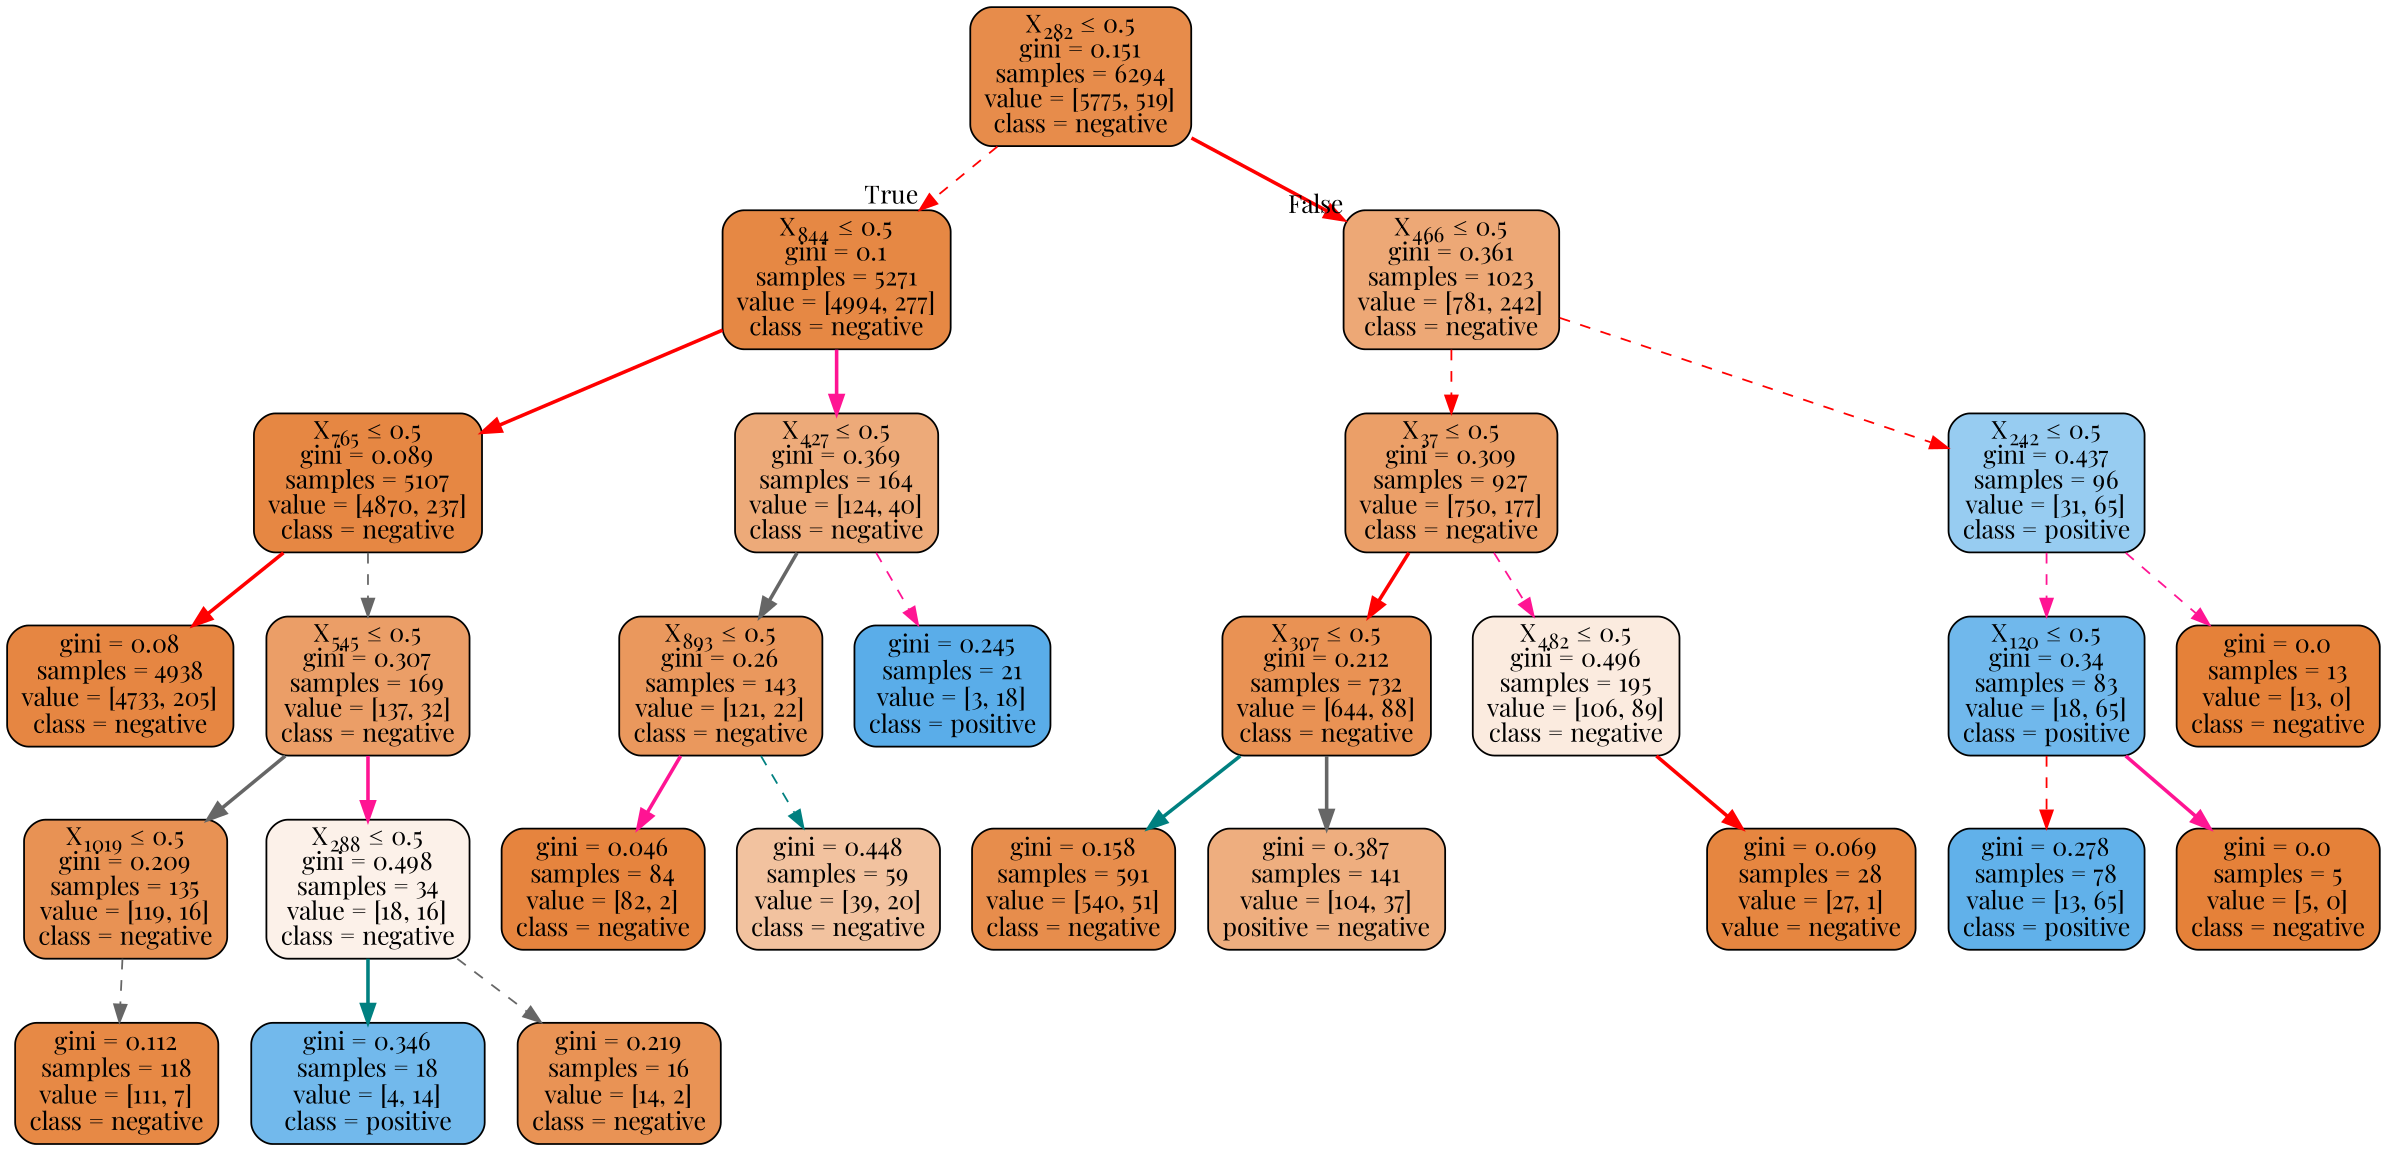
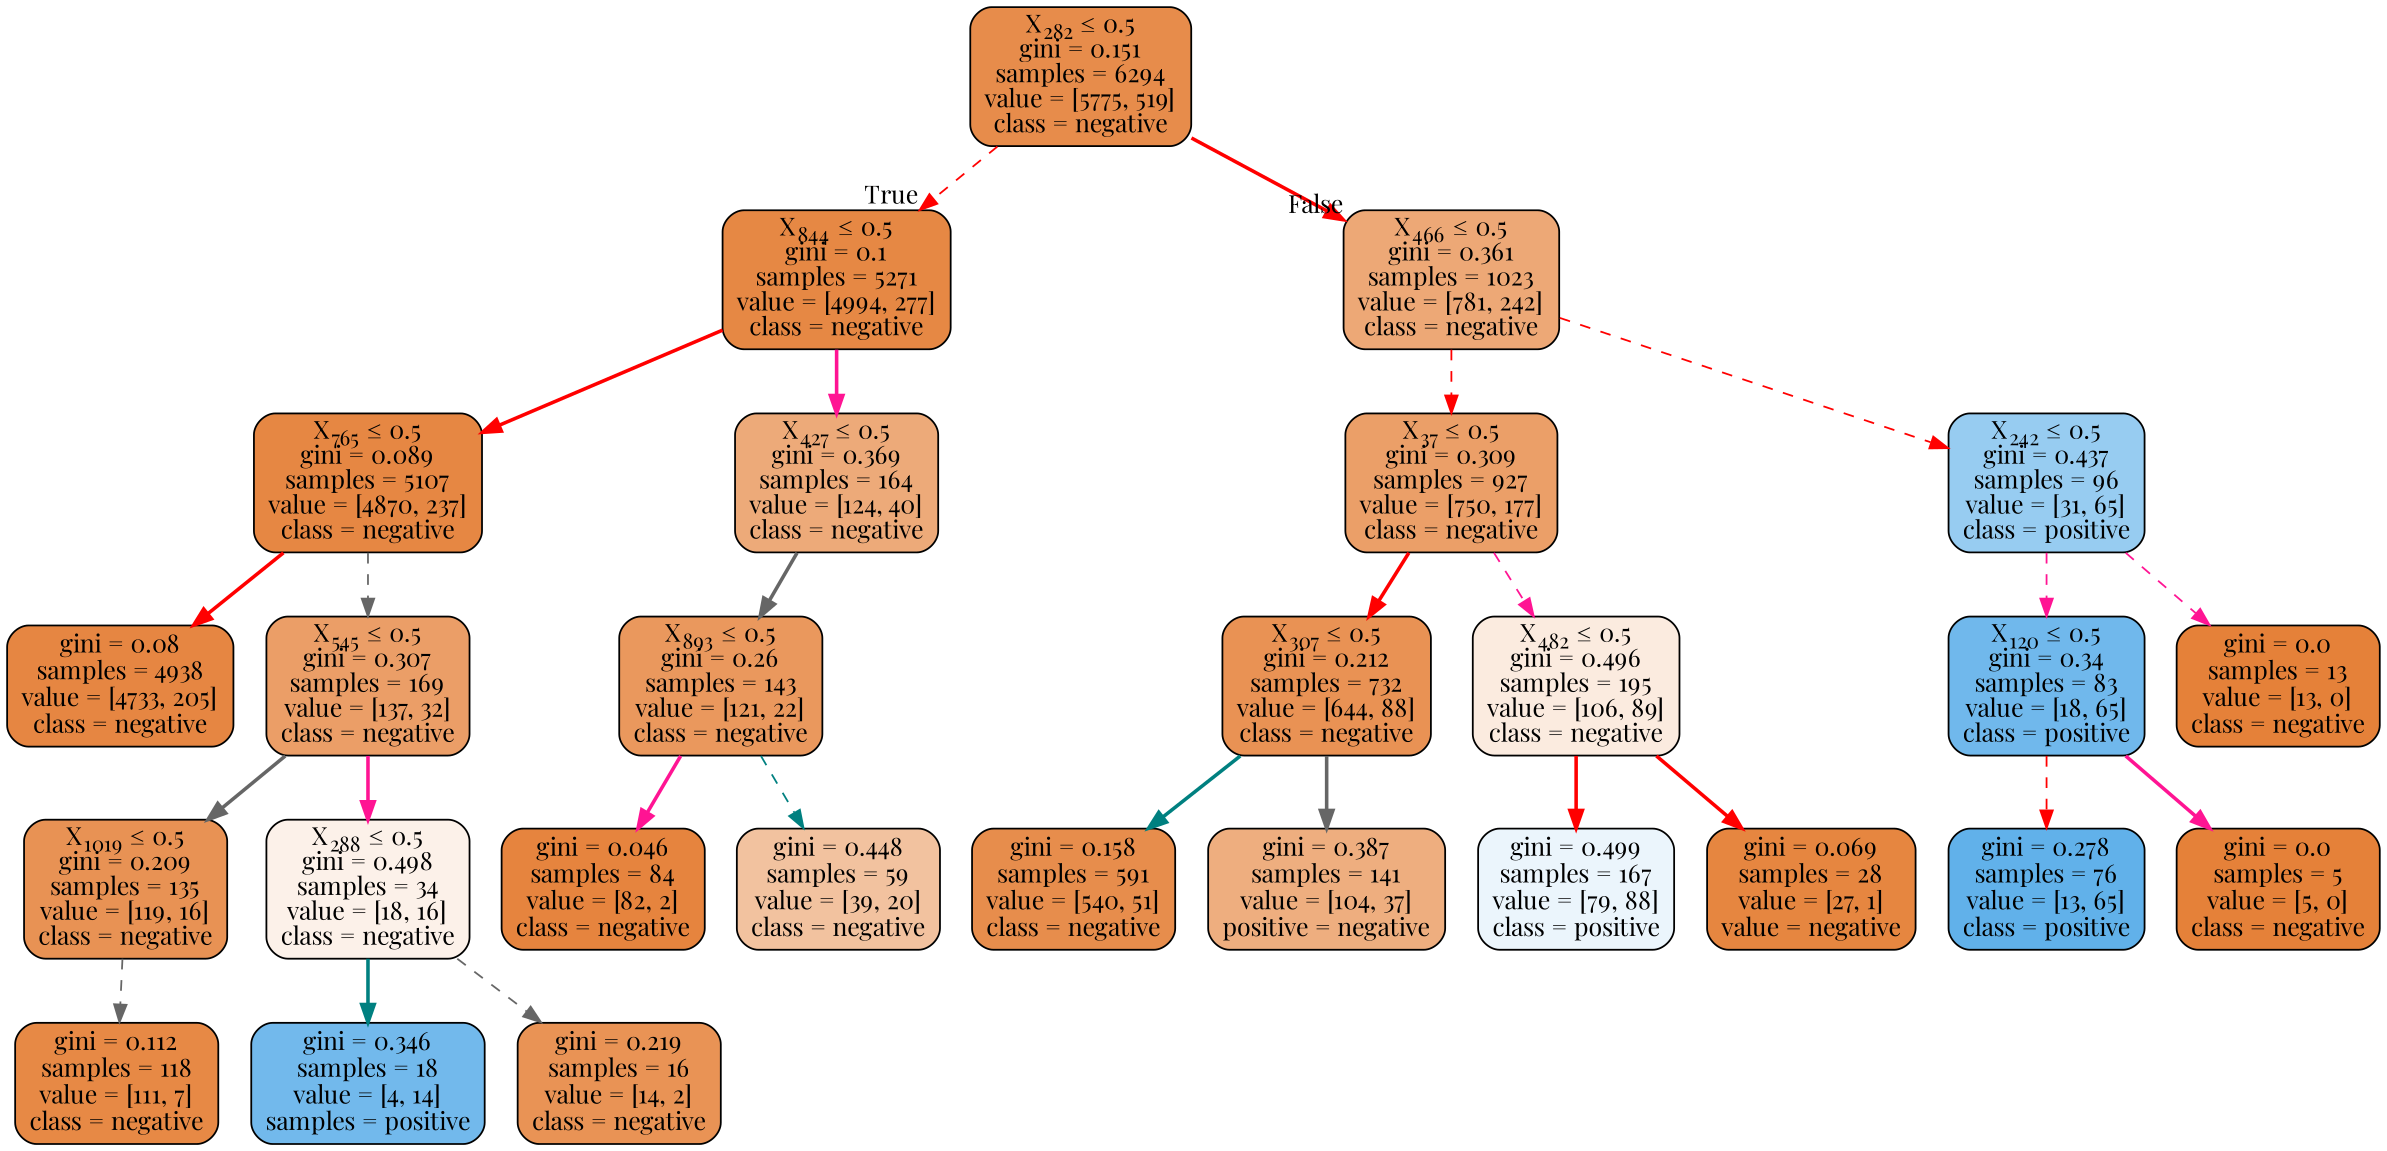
node "gini = 0.245": removed
node "gini = 0.278": text "samples = 78" -> "samples = 76"
node "gini = 0.499": added
node "gini = 0.346": text "class = positive" -> "samples = positive"
